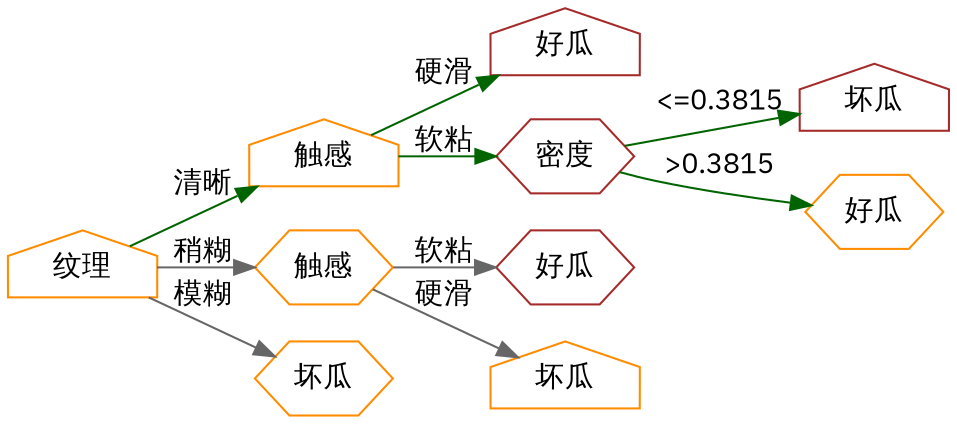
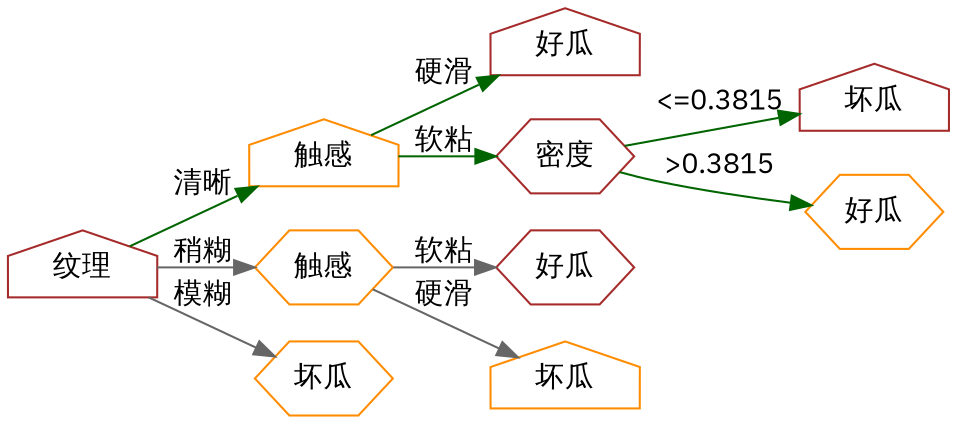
node "纹理": color darkorange -> brown
